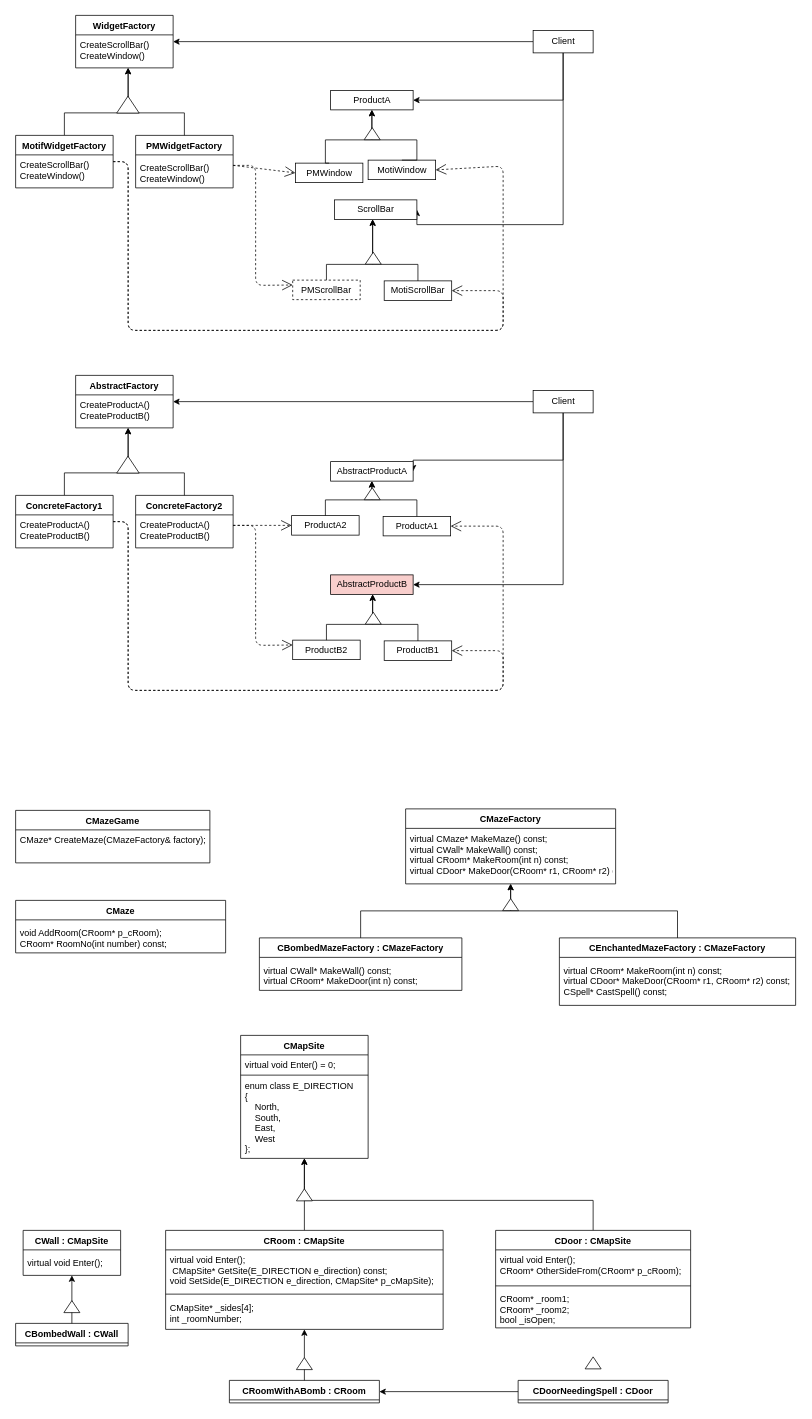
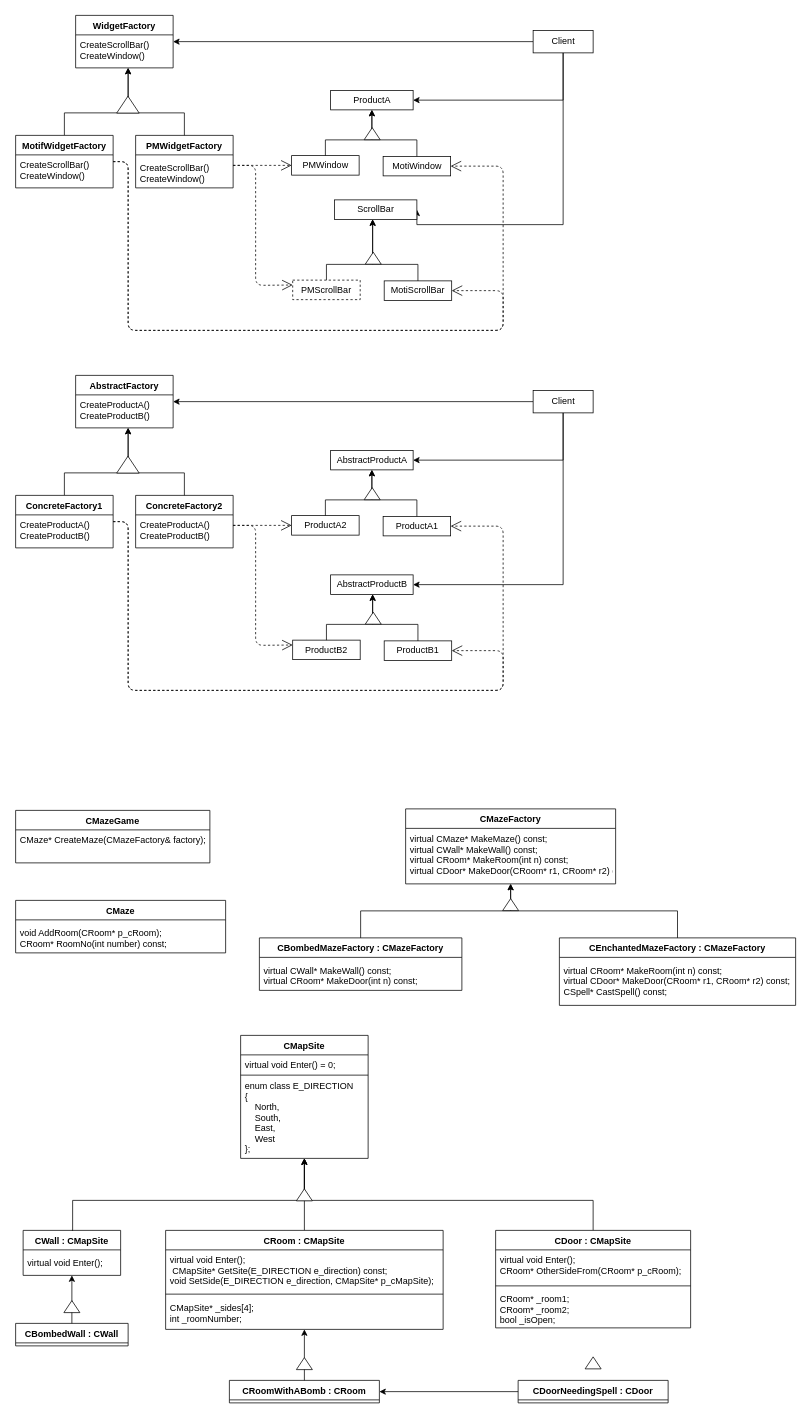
node "MotiWindow": moved (402, 170) -> (417, 166)
node "PMWindow": moved (329, 173) -> (325, 165)
node "AbstractProductA": moved (372, 471) -> (372, 460)
node "AbstractProductB": fillcolor #f8cecc -> #ffffff
edge "CWall : CMapSite" -> "CMapSite": added
